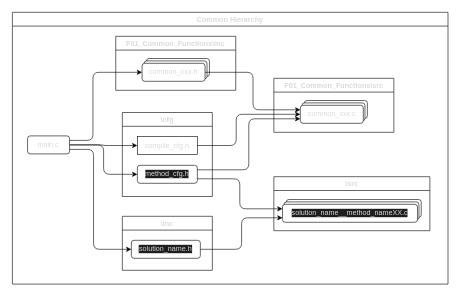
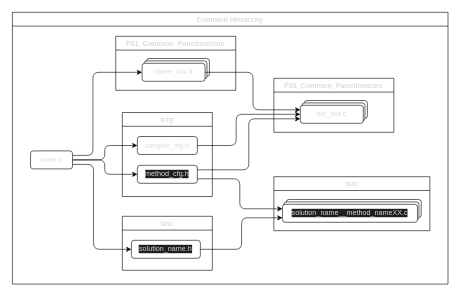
node "common_xxx.h": label "common_xxx.h" -> "name_xxx.h"
node "common_xxx.c": label "common_xxx.c" -> "src_xxx.c"
node "main.c": moved (48, 145) -> (51, 160)
node "compile_cfg.h": shape rectangle -> rounded rectangle
